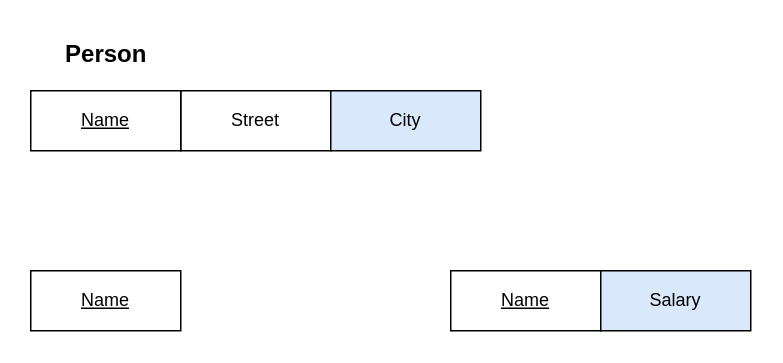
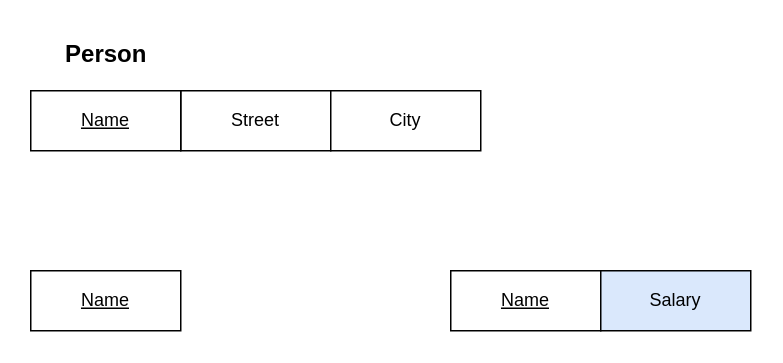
node "City": fillcolor #dae8fc -> #ffffff
